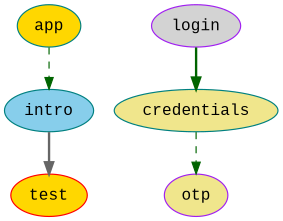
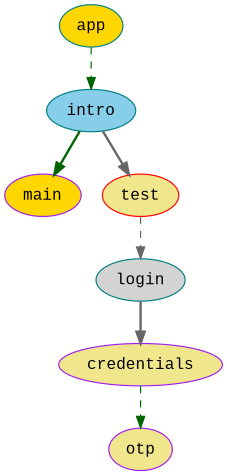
node "login": color purple -> teal
edge "login" -> "credentials": color darkgreen -> gray40
node "credentials": color teal -> purple
node "main": added
node "test": fillcolor gold -> khaki
edge "test" -> "login": added
